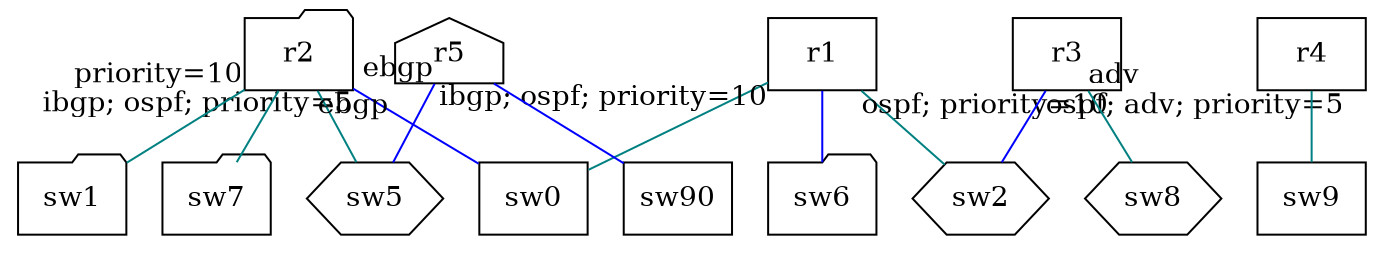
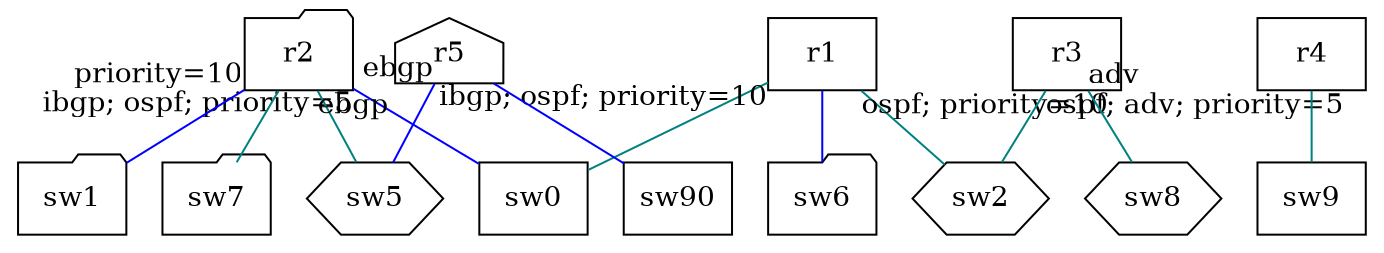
edge "r2" -- "sw1": color teal -> blue
edge "r3" -- "sw2": color blue -> teal
